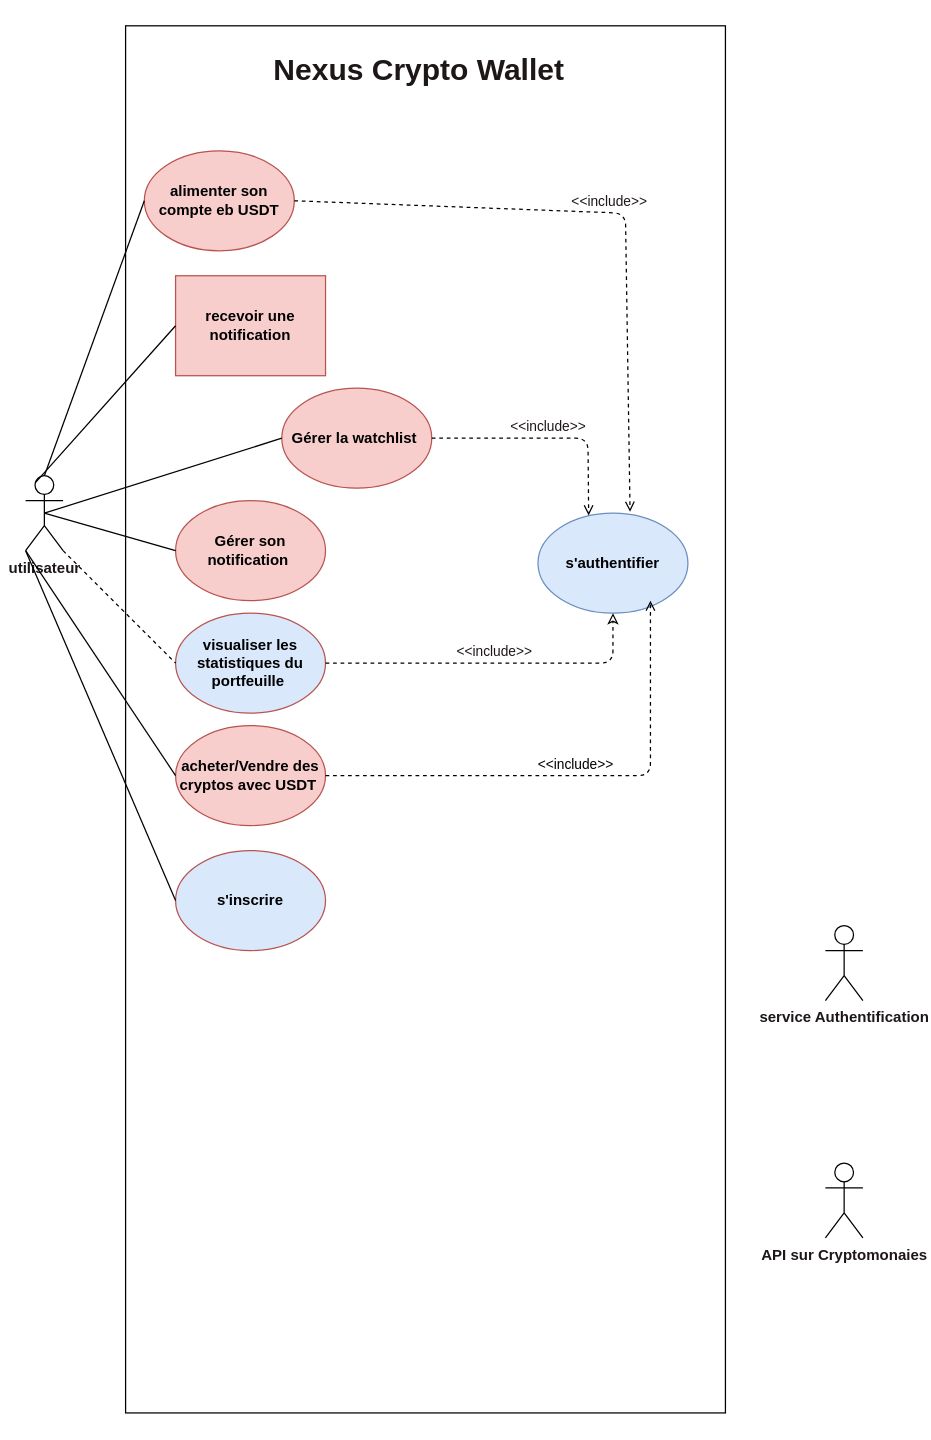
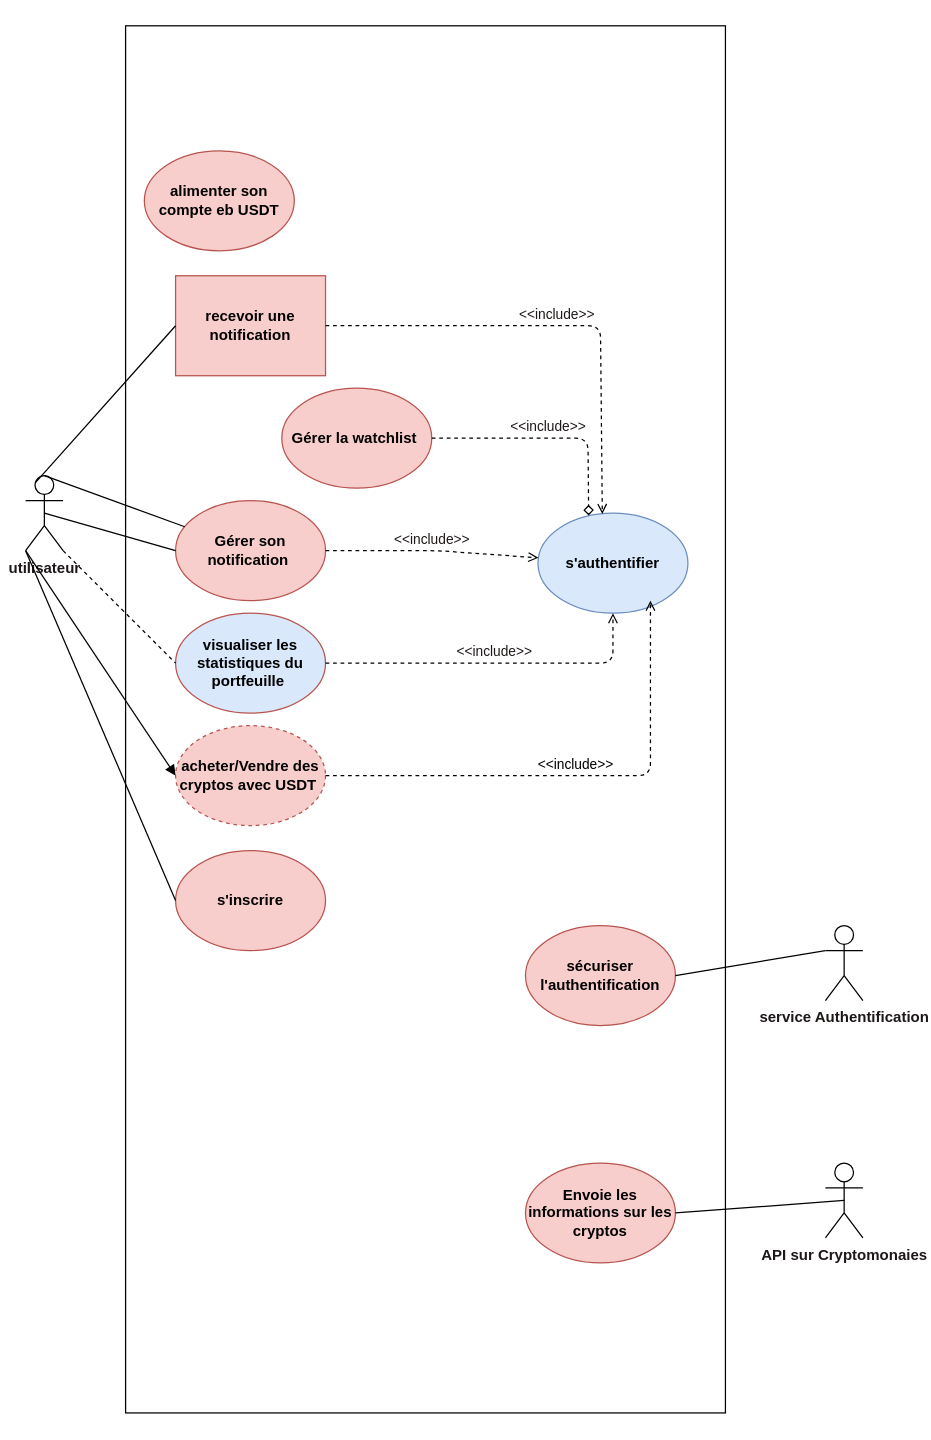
node "Nexus Crypto Wallet": removed
edge "alimenter son compte eb USDT" -> "s'authentifier": removed, label "<<include>>"
edge "recevoir une notification" -> "s'authentifier": added, label "<<include>>"
edge "alimenter son compte eb USDT" -- "utilisateur": now "Gérer son notification" -- "utilisateur"
edge "Gérer la watchlist" -- "utilisateur": removed
edge "Gérer la watchlist" -> "s'authentifier": arrowhead open -> diamond
edge "Gérer son notification" -> "s'authentifier": added, label "<<include>>"
edge "visualiser les statistiques du portfeuille" -> "s'authentifier": arrowhead classic -> open
edge "utilisateur" -- "acheter/Vendre des cryptos avec USDT": arrowhead none -> block
node "acheter/Vendre des cryptos avec USDT": style solid -> dashed
node "s'inscrire": fillcolor #dae8fc -> #f8cecc
edge "service Authentification" -- "sécuriser l'authentification": added
node "sécuriser l'authentification": added
edge "API sur Cryptomonaies" -- "Envoie les informations sur les cryptos": added
node "Envoie les informations sur les cryptos": added
